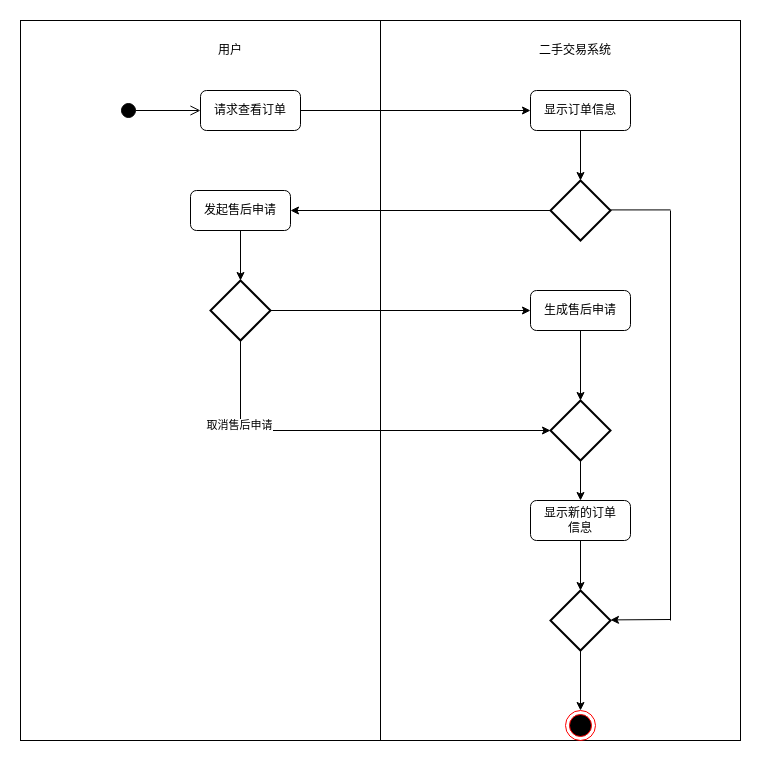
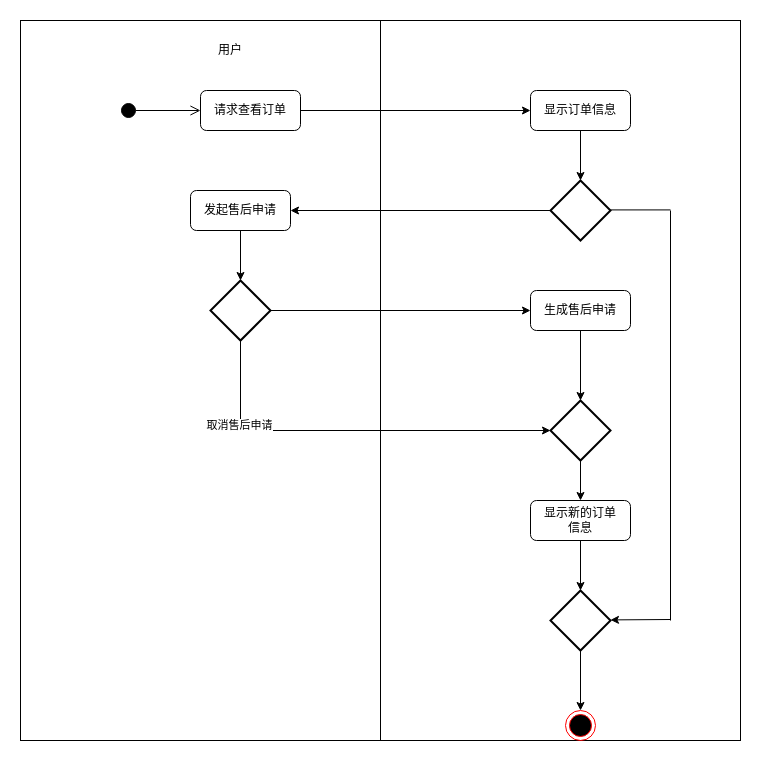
node "二手交易系统": removed
